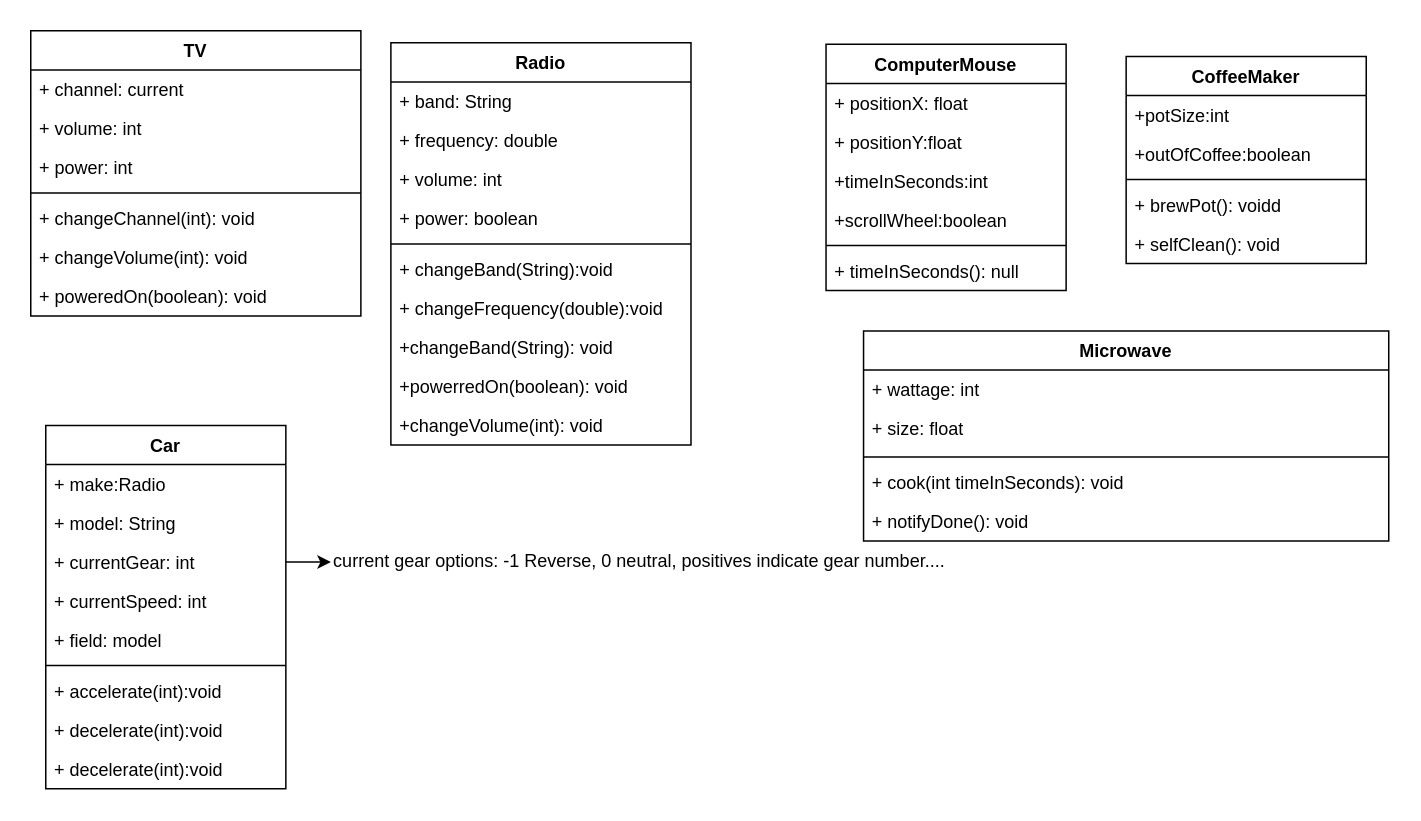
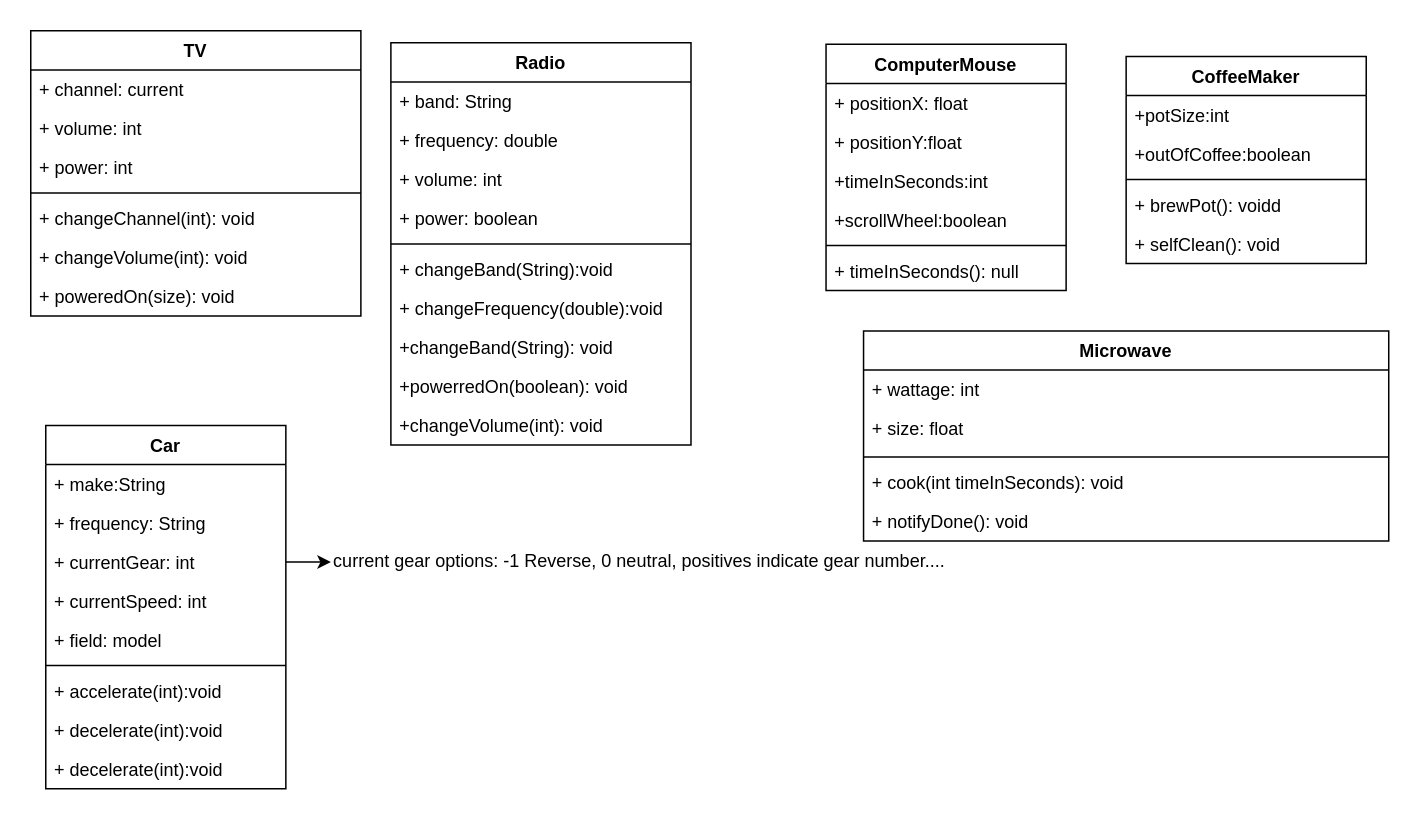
node "+ poweredOn(boolean): void": label "+ poweredOn(boolean): void" -> "+ poweredOn(size): void"
node "+ make:Radio": label "+ make:Radio" -> "+ make:String"
node "+ model: String": label "+ model: String" -> "+ frequency: String"
